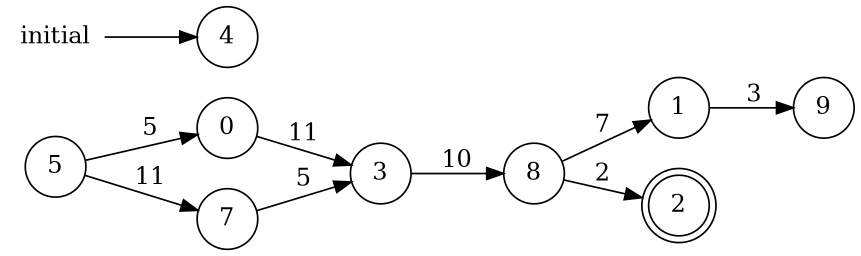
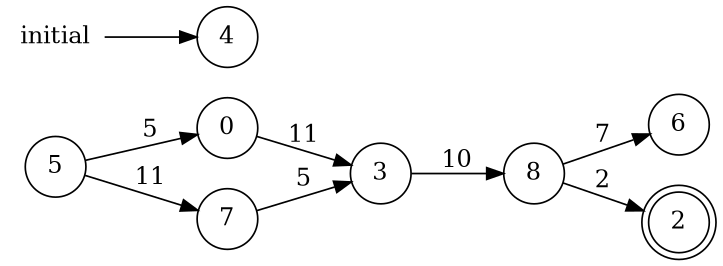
node "1": label "1" -> "6"
node "9": removed
